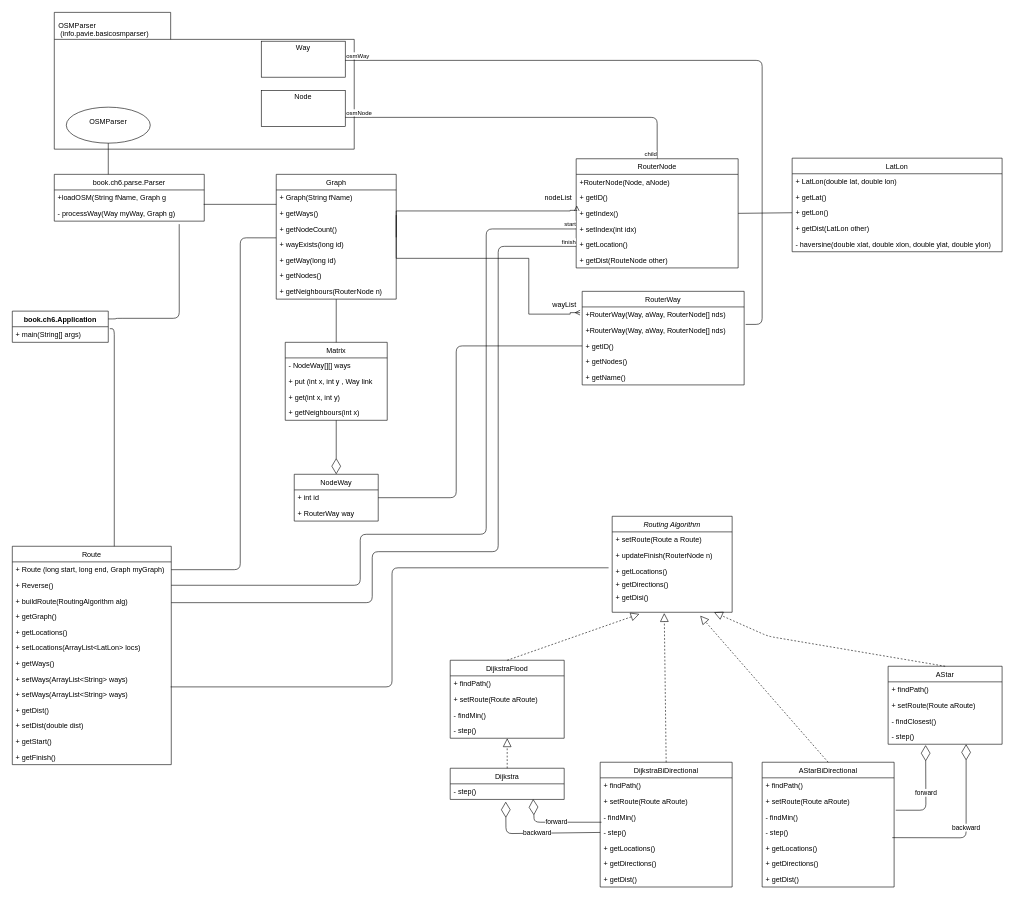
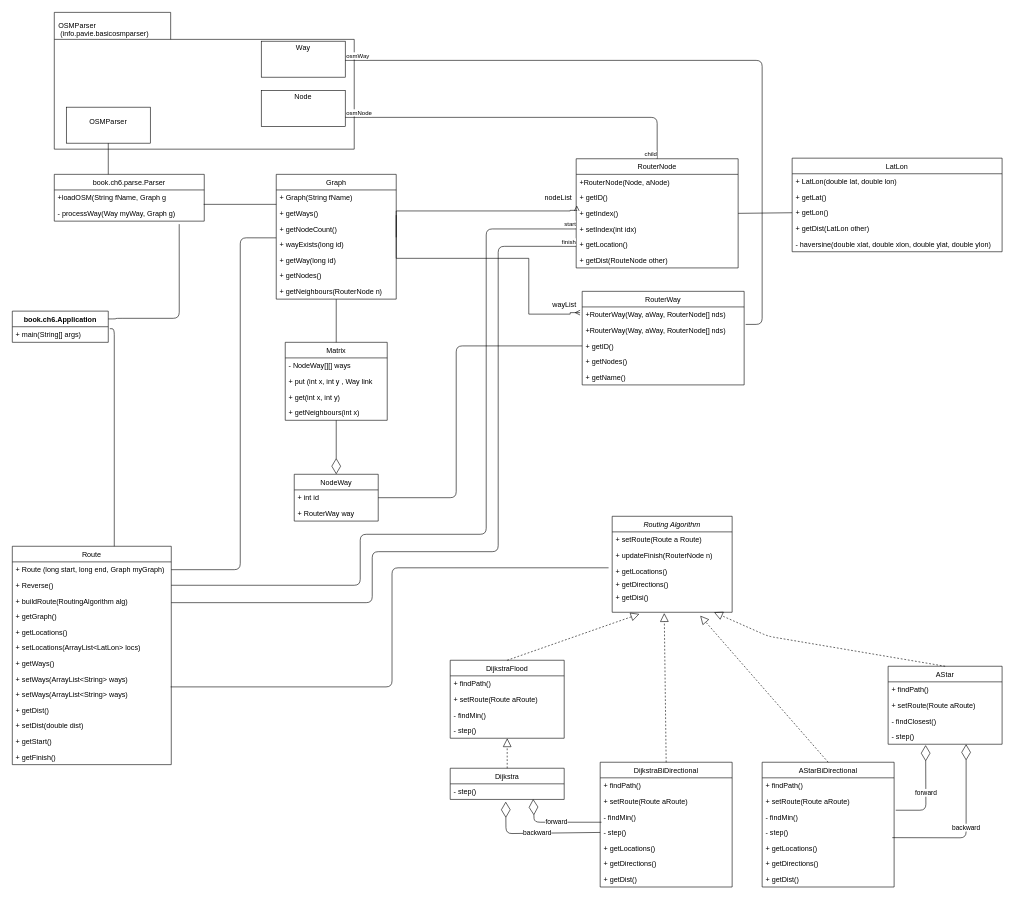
node "OSMParser": shape ellipse -> rectangle
